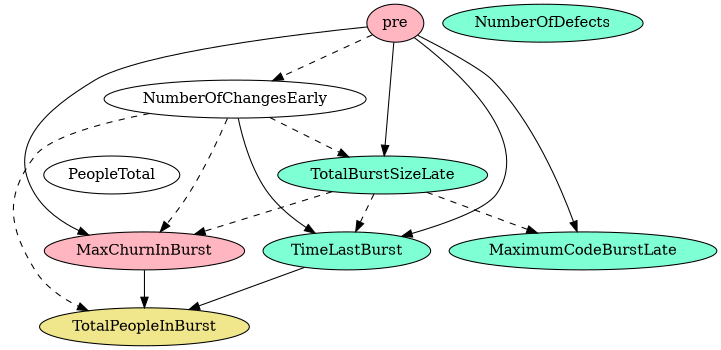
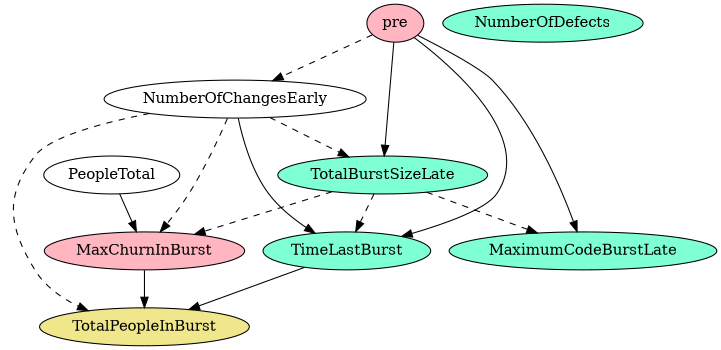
edge "pre" -> "MaxChurnInBurst": now "PeopleTotal" -> "MaxChurnInBurst"
